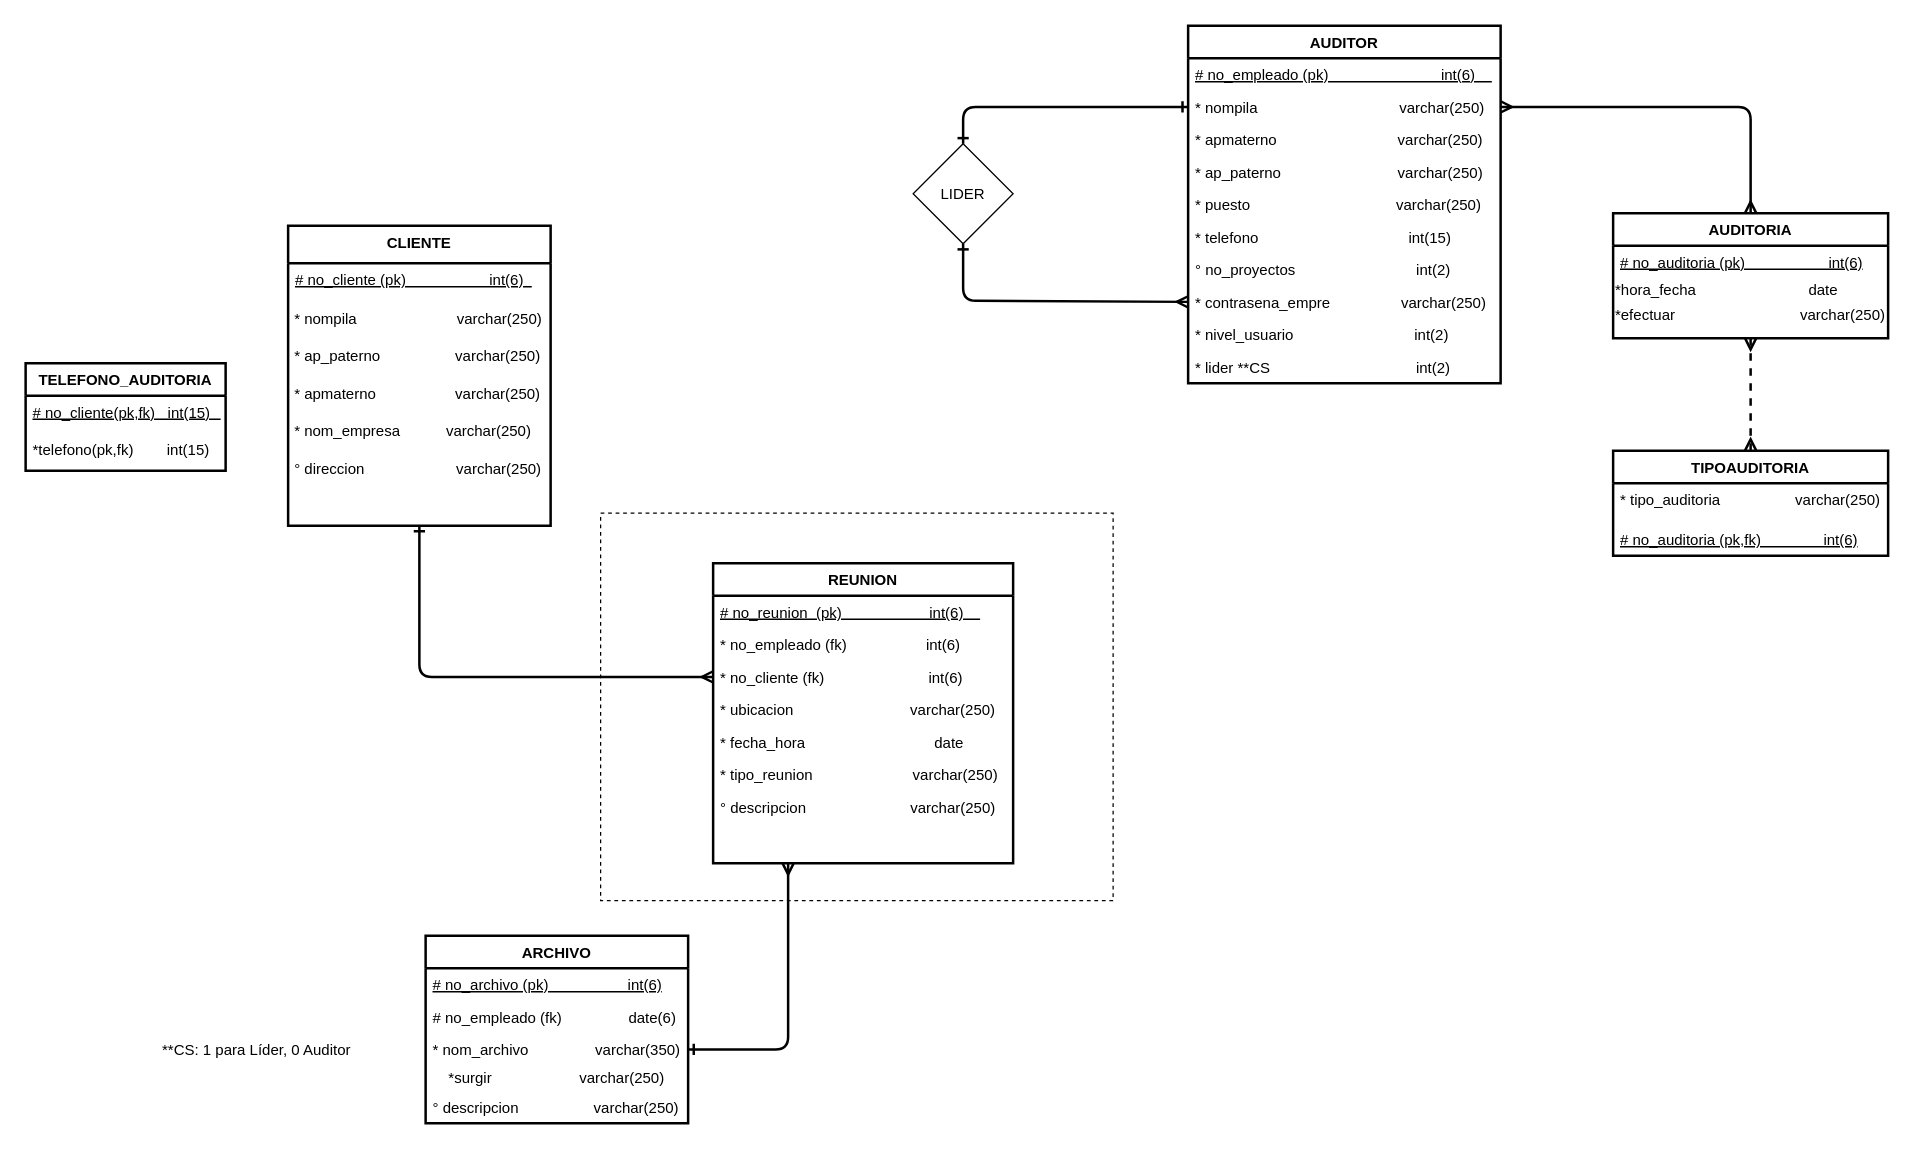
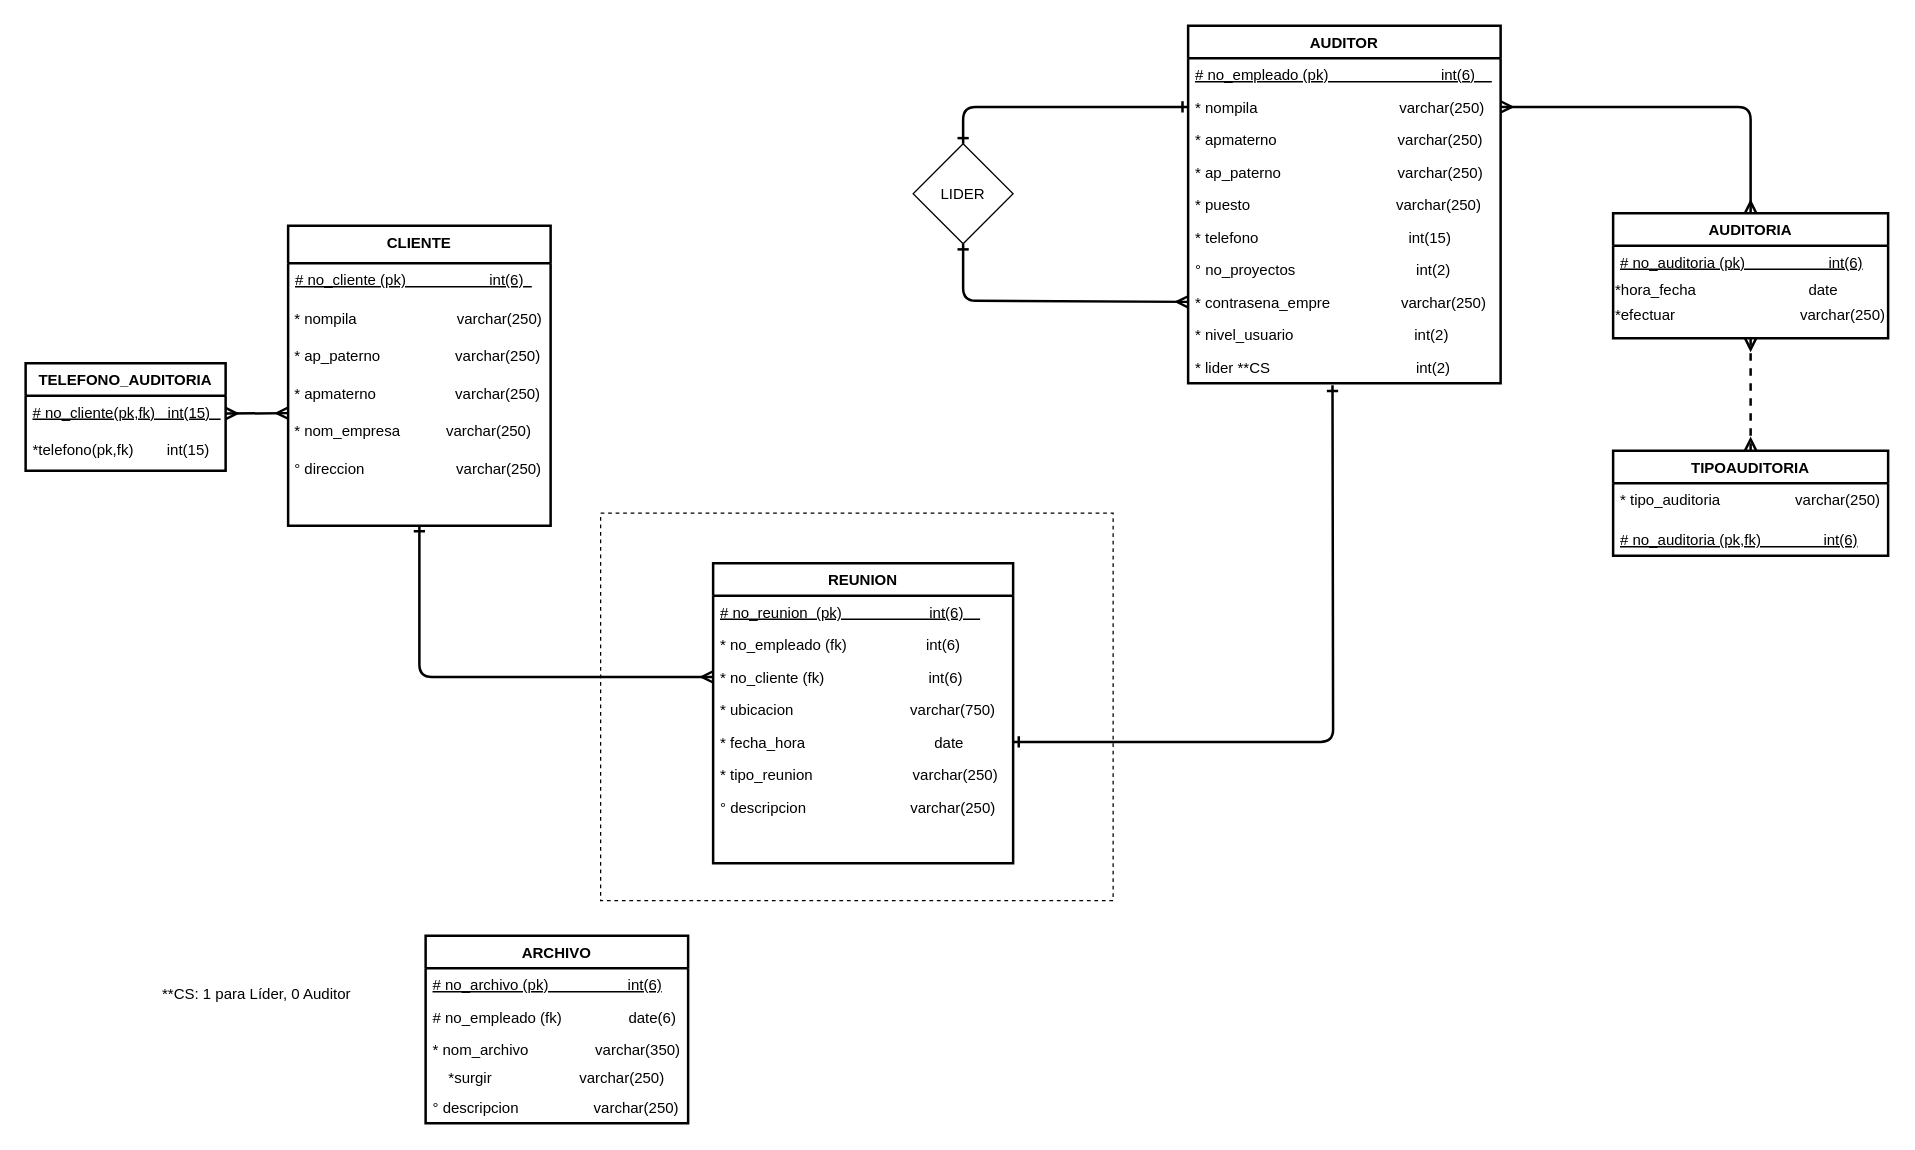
edge "# no_cliente(pk,fk) int(15)" -- "* nom_empresa varchar(250)": added
node "* ubicacion varchar(250)": label "* ubicacion varchar(250)" -> "* ubicacion varchar(750)"
edge "* lider **CS int(2)" -- "* fecha_hora date": added
edge "REUNION" -- "* nom_archivo varchar(350)": removed
node "**CS: 1 para Líder, 0 Auditor": moved (257, 1051) -> (257, 994)
